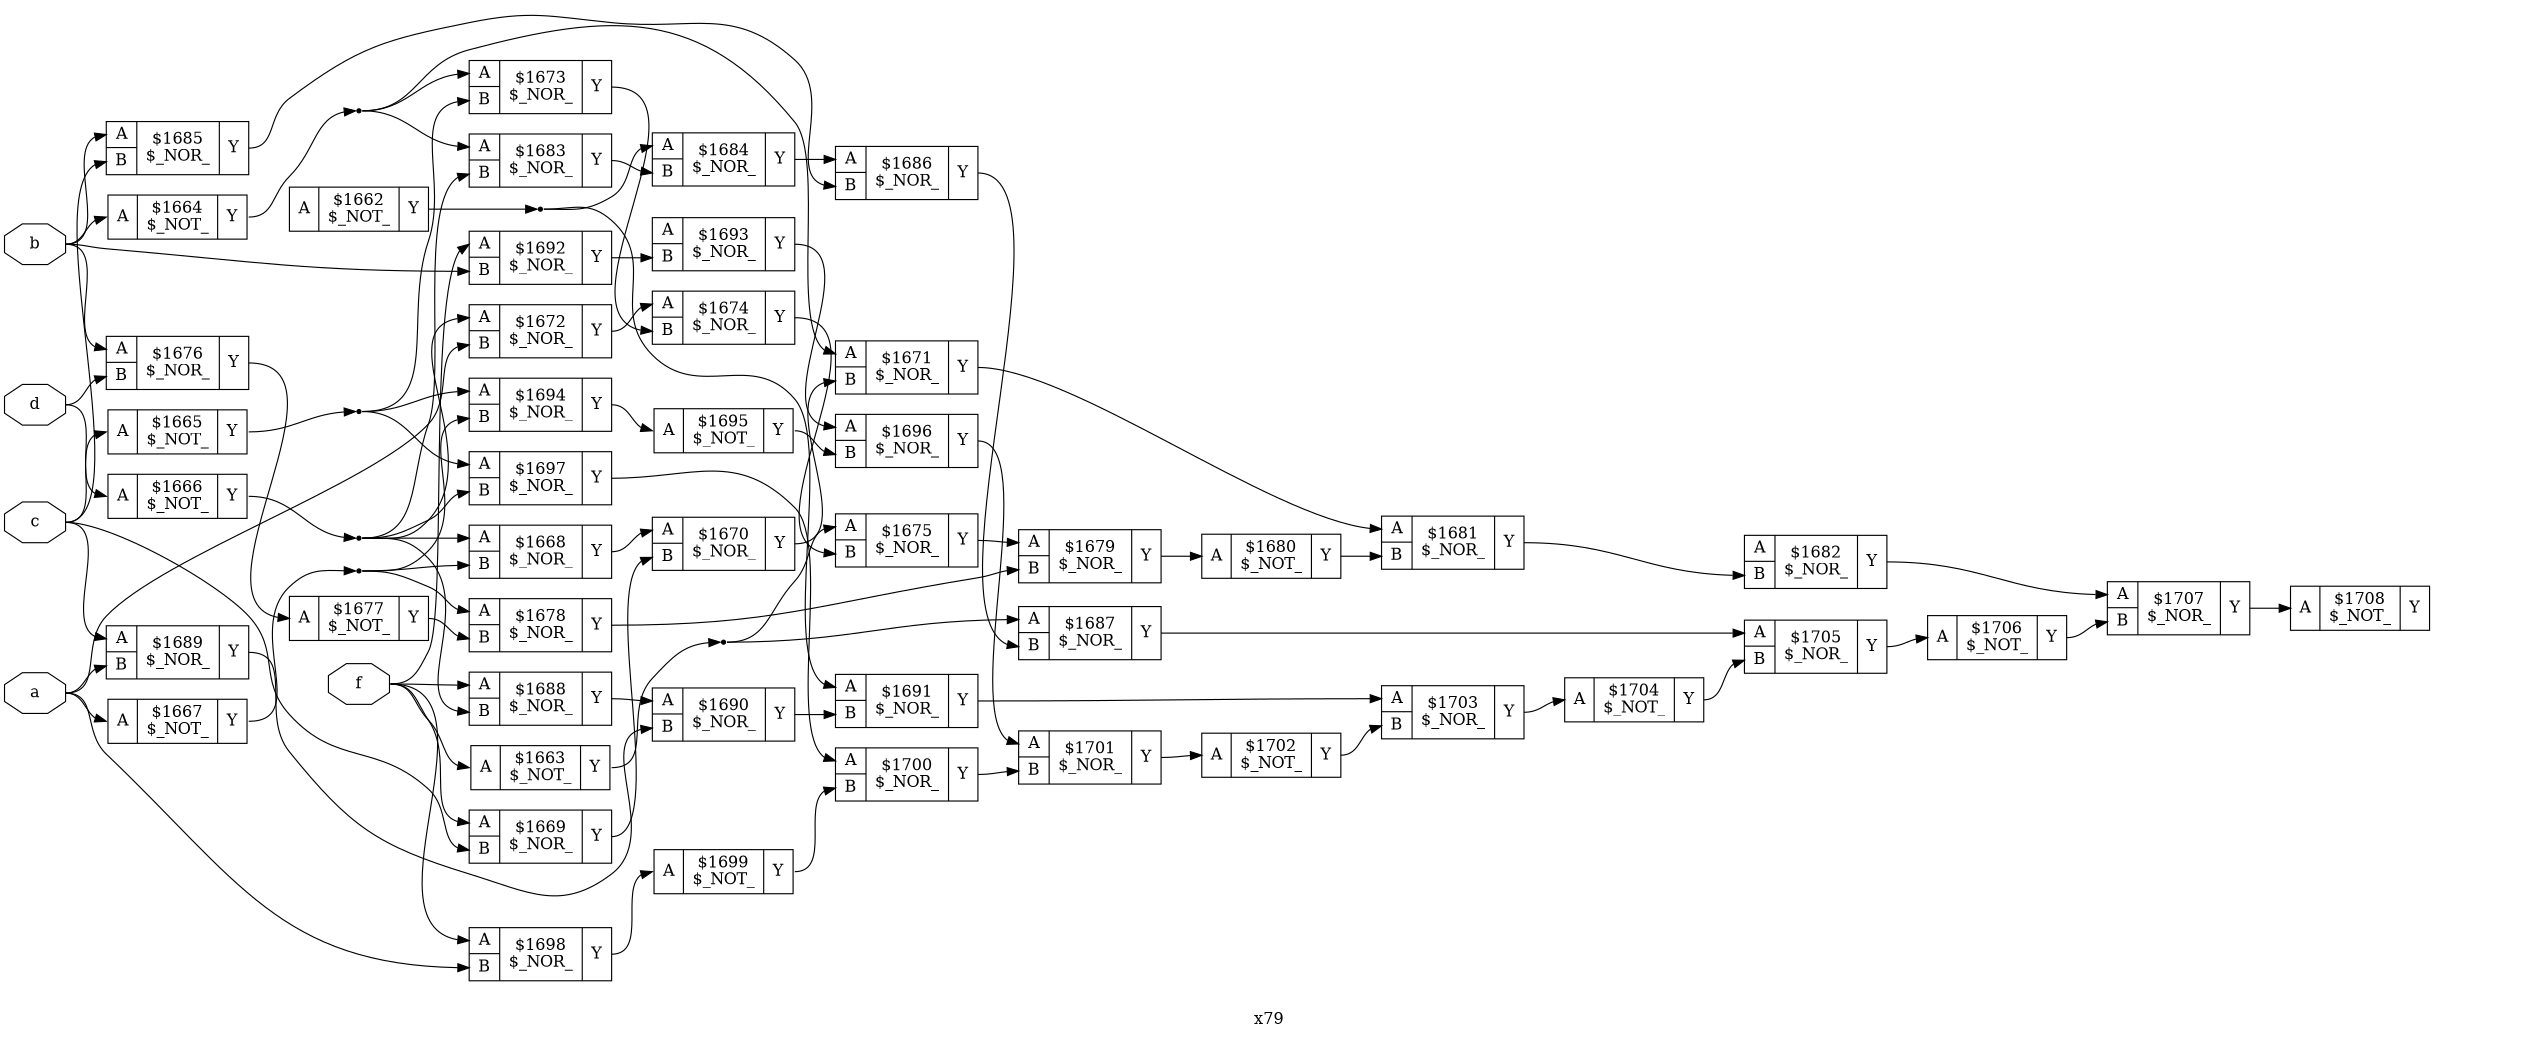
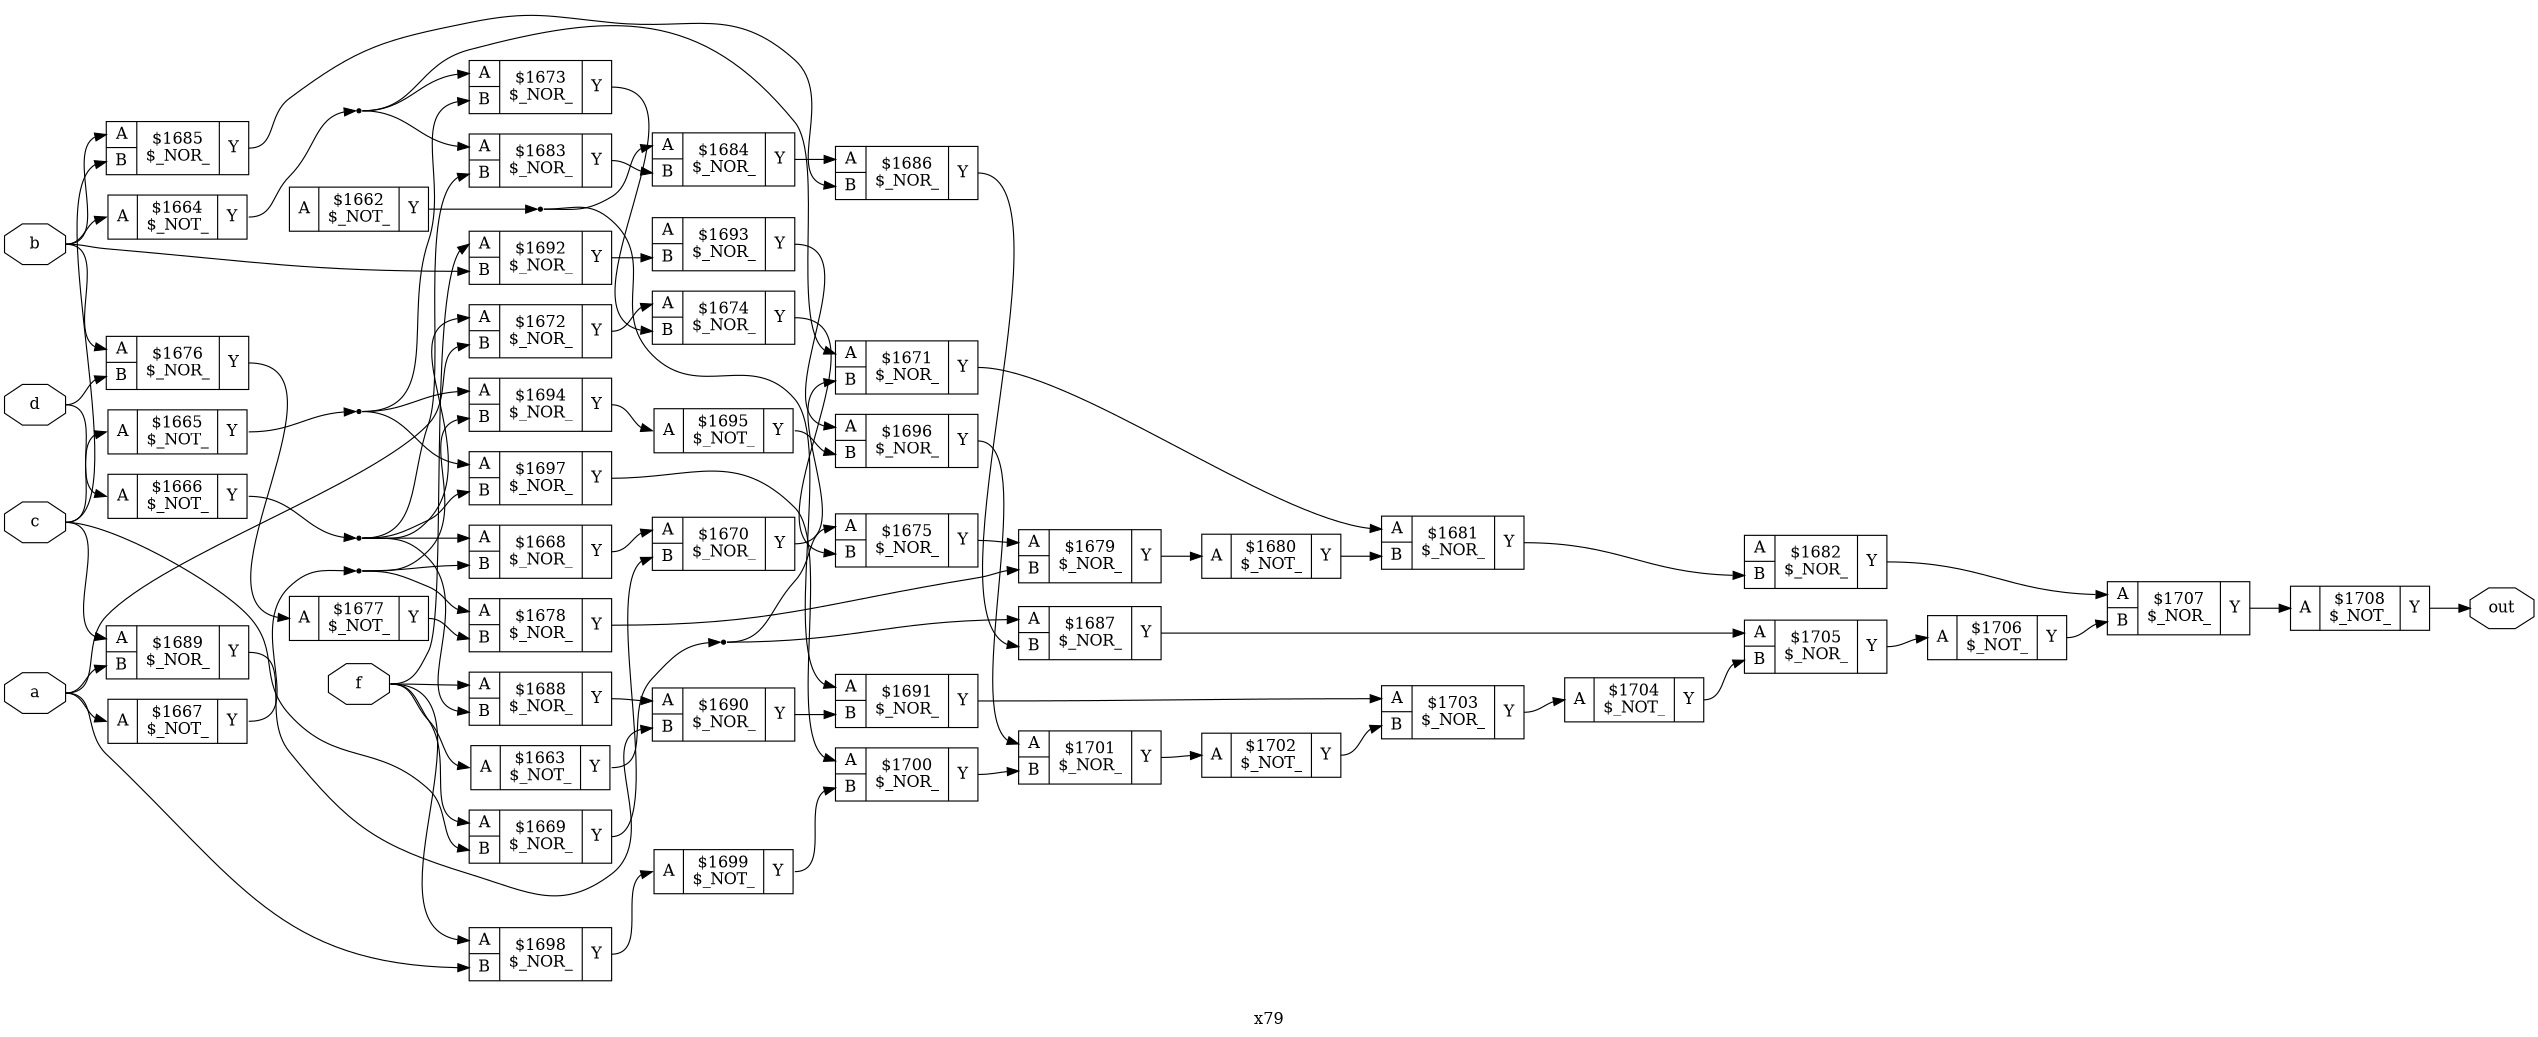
node "out": added
